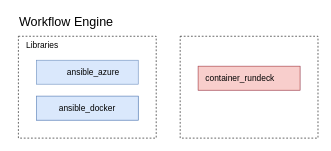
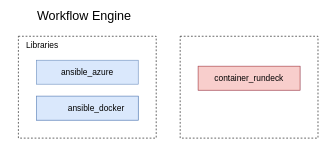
node "Workflow Engine": moved (66, 21) -> (84, 15)
node "ansible_azure": moved (93, 72) -> (87, 72)
node "container_rundeck": moved (240, 78) -> (249, 78)
node "ansible_docker": moved (87, 108) -> (96, 108)
